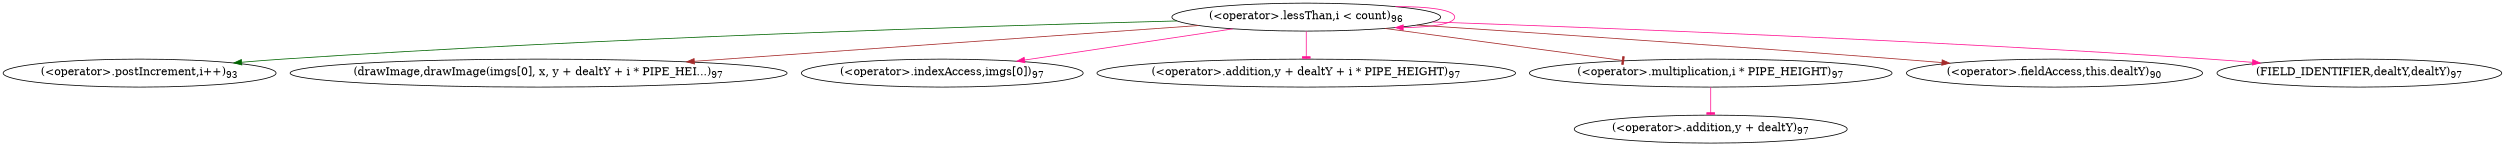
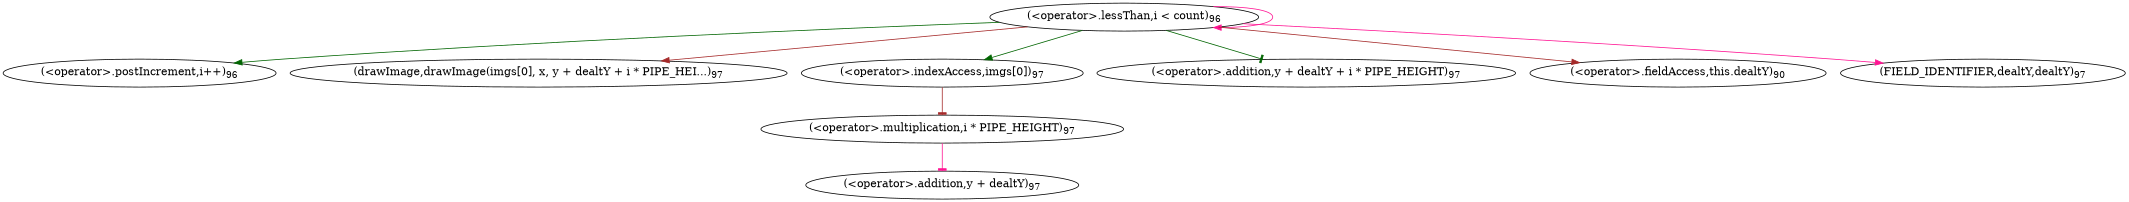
edge "(<operator>.lessThan,i < count)" -> "(<operator>.addition,y + dealtY + i * PIPE_HEIGHT)": color deeppink -> darkgreen
edge "(<operator>.lessThan,i < count)" -> "(<operator>.indexAccess,imgs[0])": color deeppink -> darkgreen
edge "(<operator>.lessThan,i < count)" -> "(<operator>.multiplication,i * PIPE_HEIGHT)": now "(<operator>.indexAccess,imgs[0])" -> "(<operator>.multiplication,i * PIPE_HEIGHT)"
node "(<operator>.postIncrement,i++)": text "93" -> "96"
